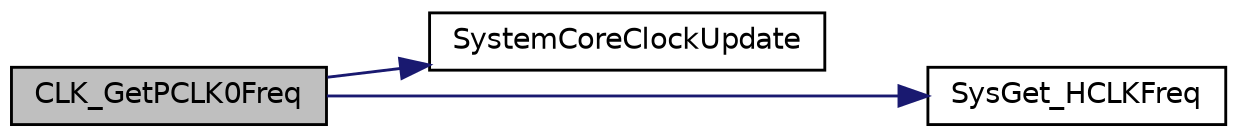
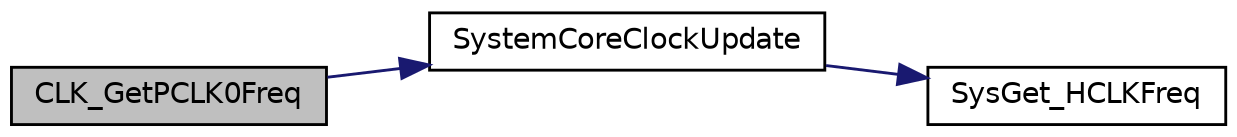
edge "CLK_GetPCLK0Freq" -> "SysGet_HCLKFreq": now "SystemCoreClockUpdate" -> "SysGet_HCLKFreq"
